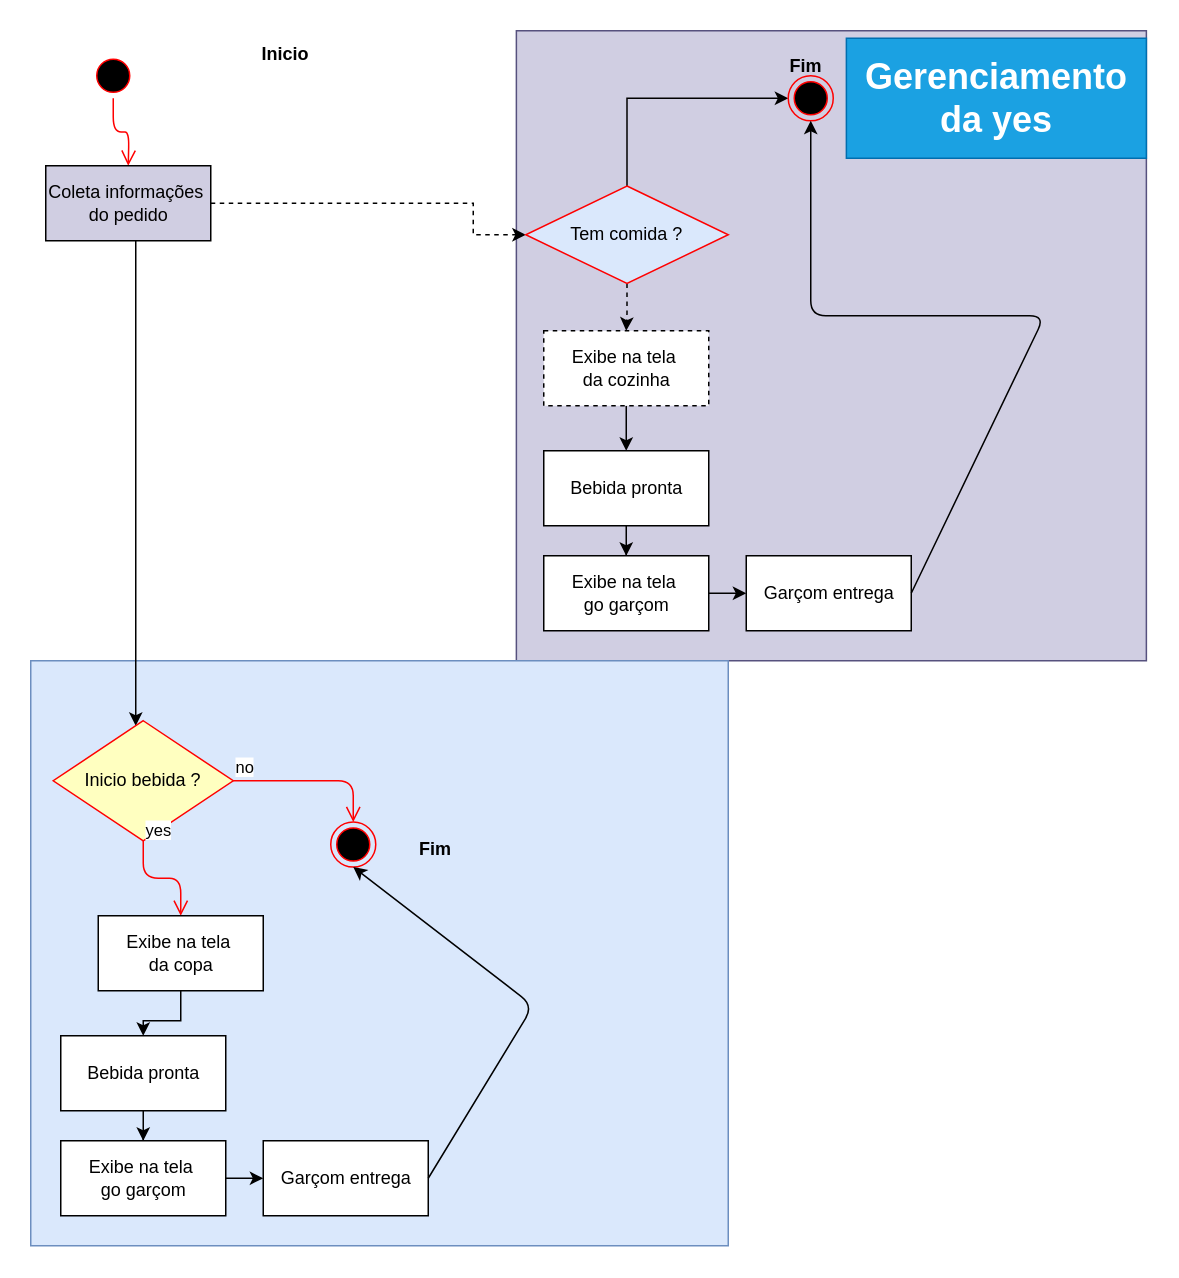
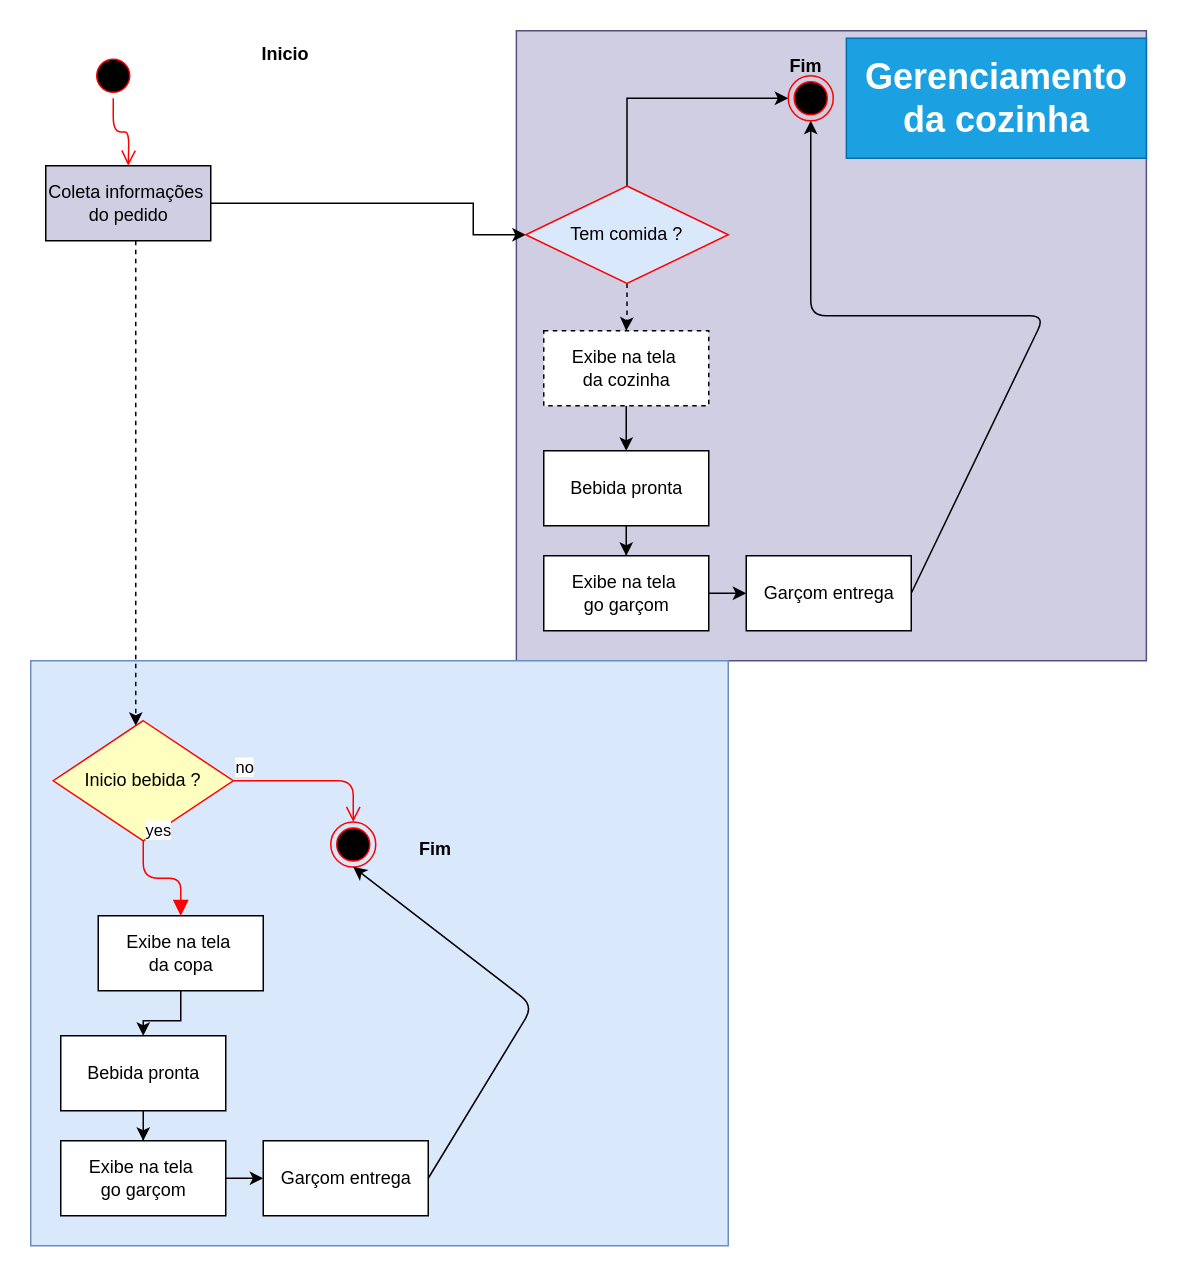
node "Gerenciamento da yes": label "Gerenciamento da yes" -> "Gerenciamento da cozinha"
edge "Coleta informações do pedido" -> "Tem comida ?": style dashed -> solid
edge "Coleta informações do pedido" -> "Inicio bebida ?": style solid -> dashed
edge "Inicio bebida ?" -> "Exibe na tela da copa": arrowhead open -> block
